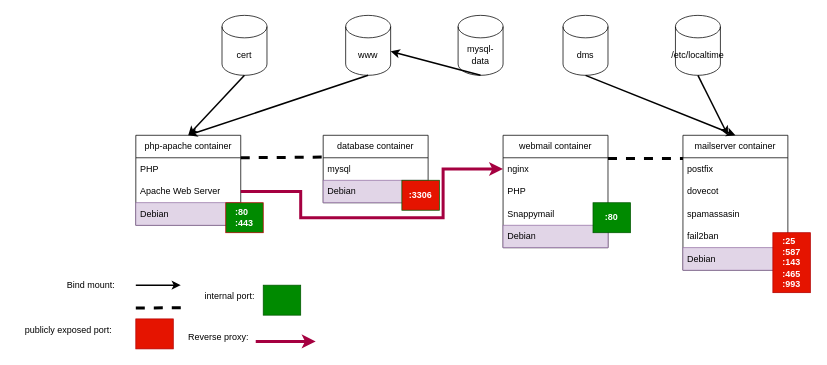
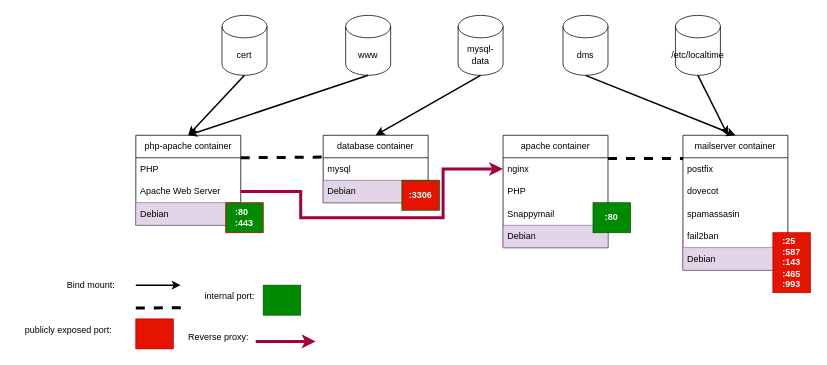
edge "mysql-data" -> "www": now "mysql-data" -> "database container"
node "webmail container": label "webmail container" -> "apache container"
